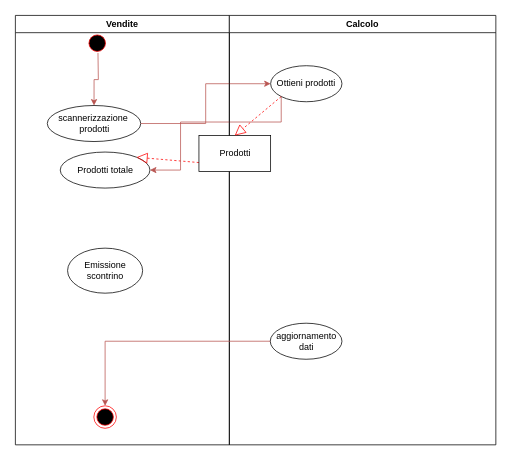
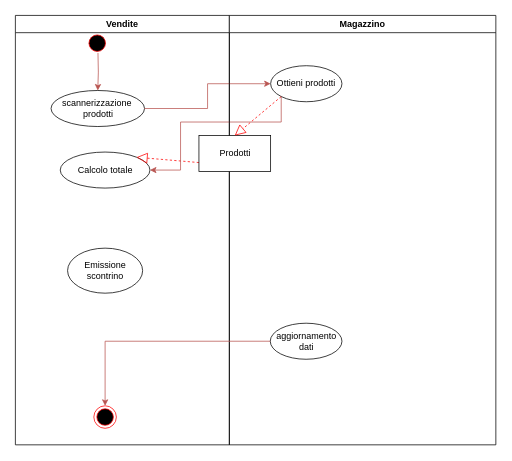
node "Calcolo": label "Calcolo" -> "Magazzino"
node "scannerizzazione prodotti": moved (94, 123) -> (98, 108)
node "Prodotti totale": label "Prodotti totale" -> "Calcolo totale"
